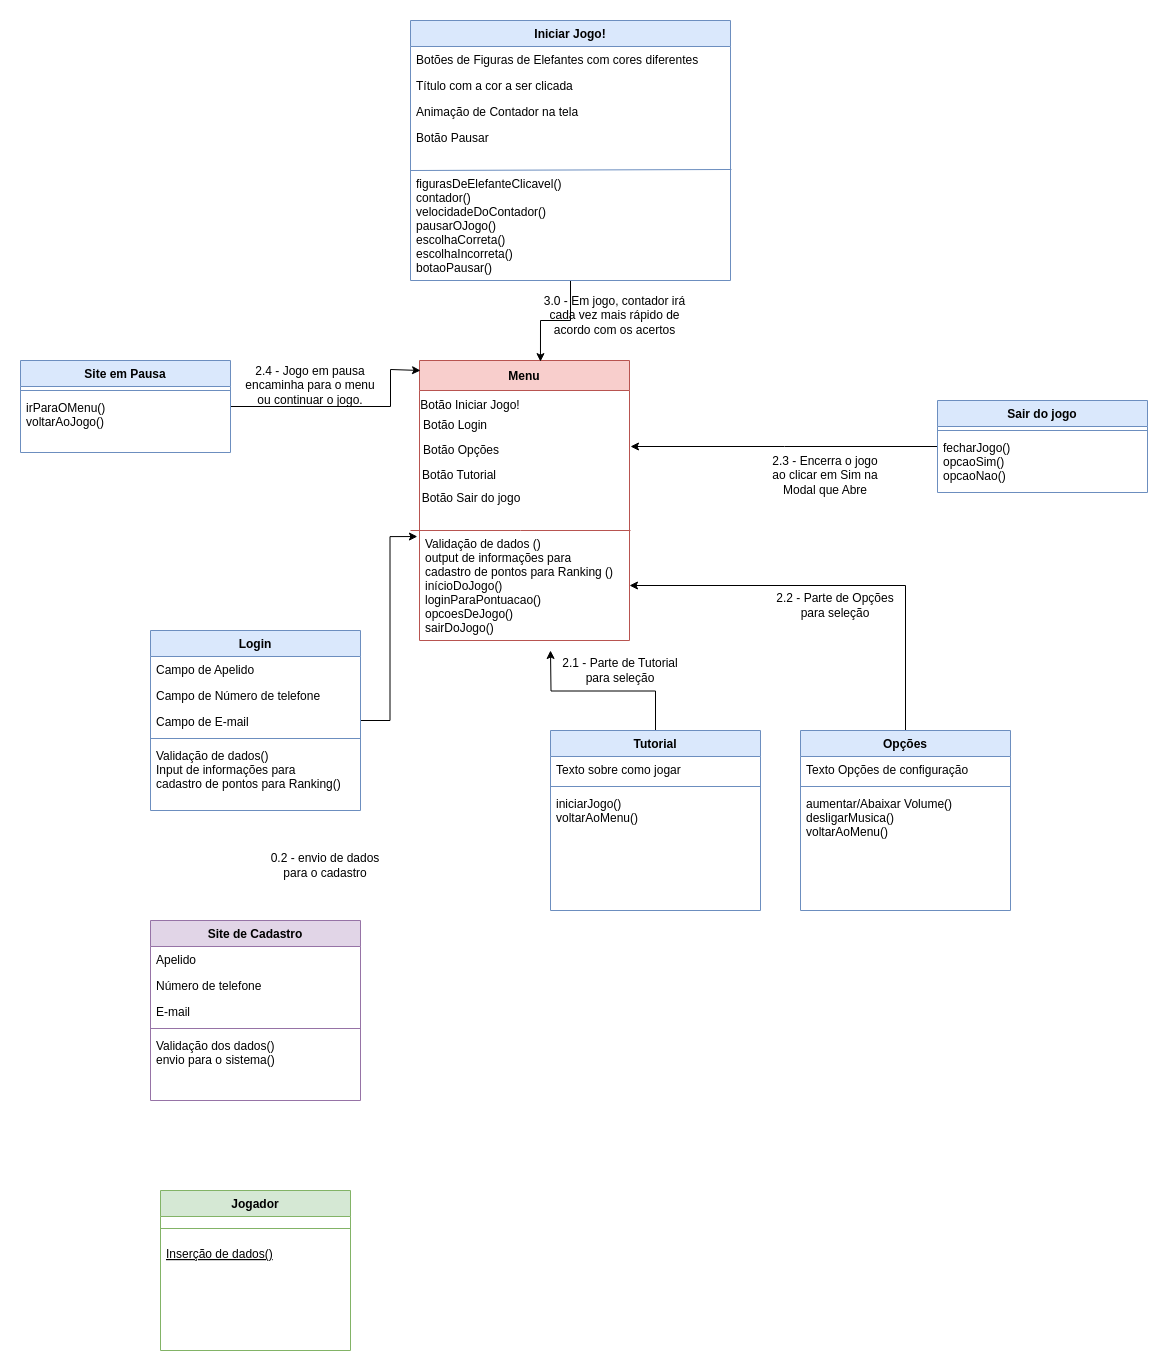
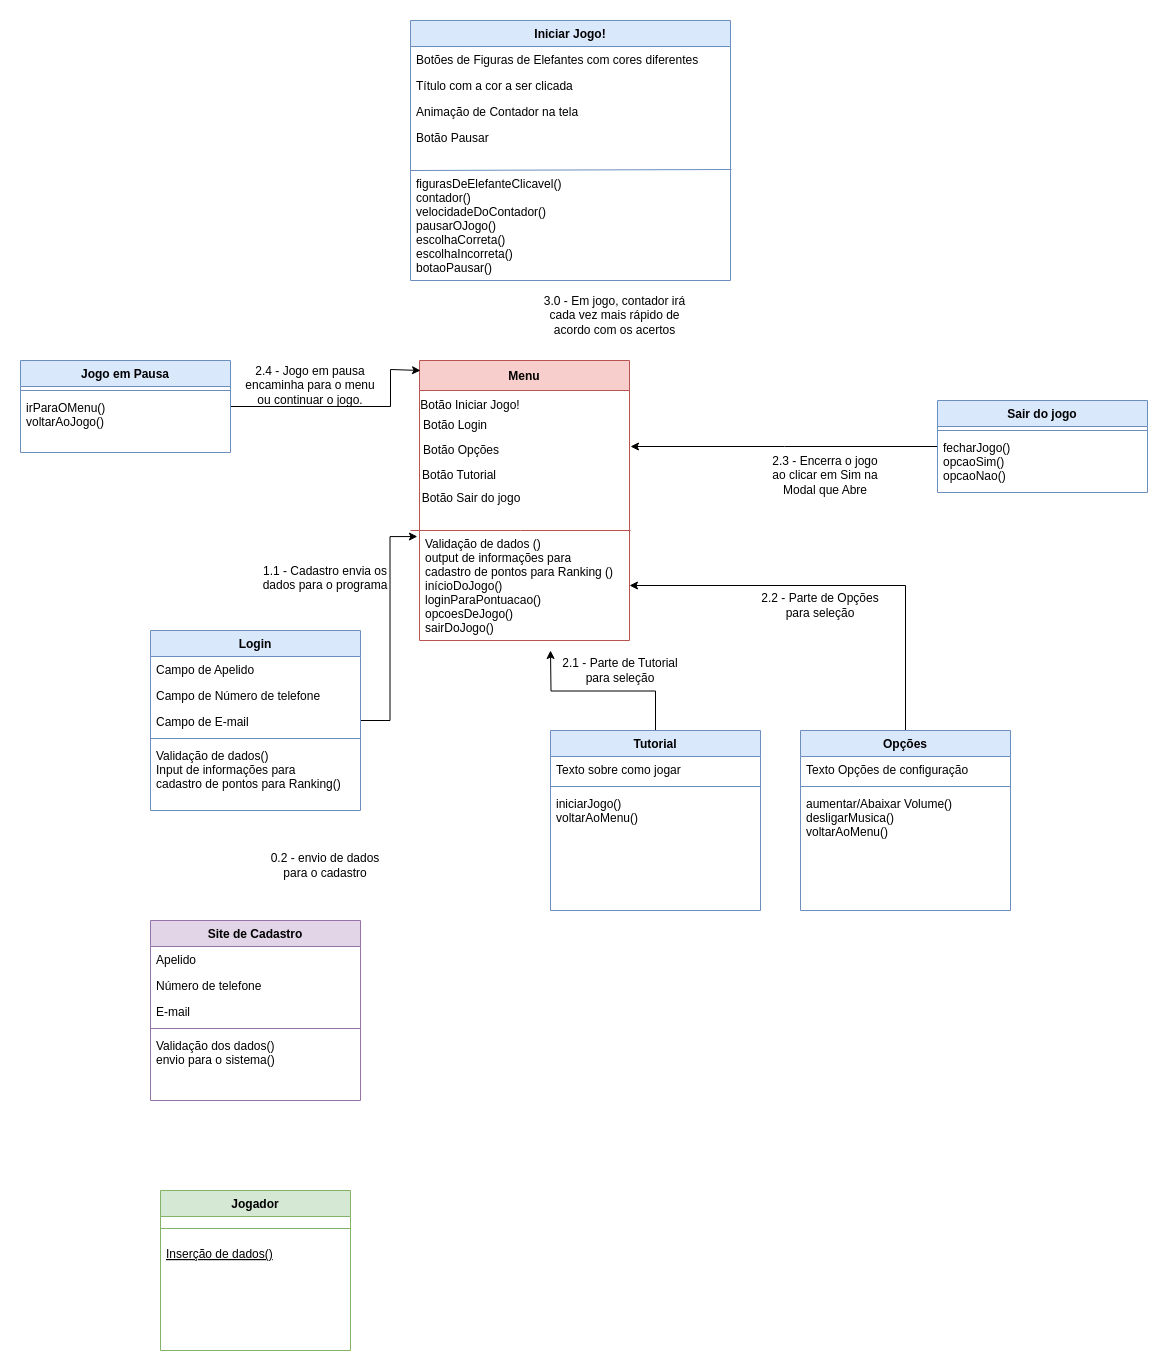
edge "Iniciar Jogo!" -> "Menu": removed
node "Site em Pausa": label "Site em Pausa" -> "Jogo em Pausa"
node "1.1 - Cadastro envia os dados para o programa": added
node "2.2 - Parte de Opções para seleção": moved (836, 606) -> (821, 606)
